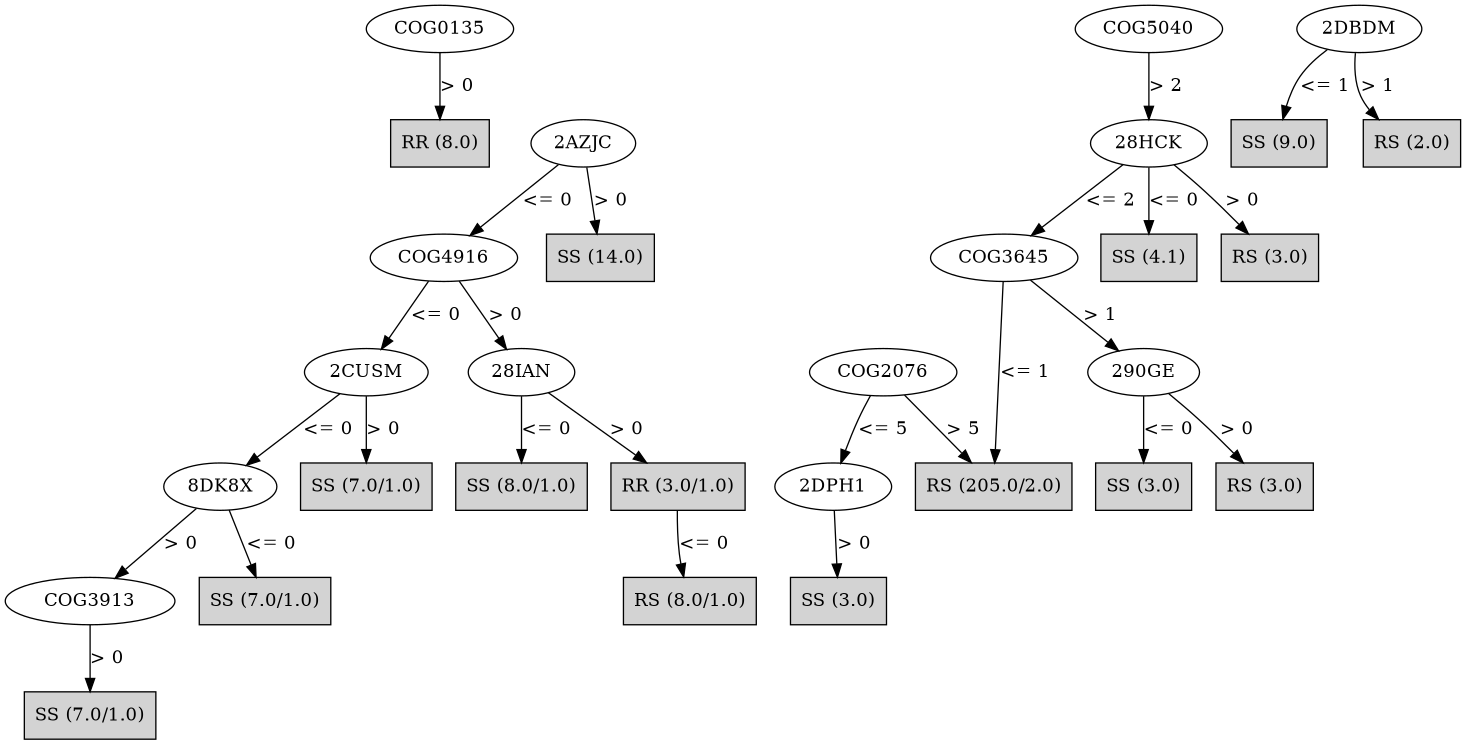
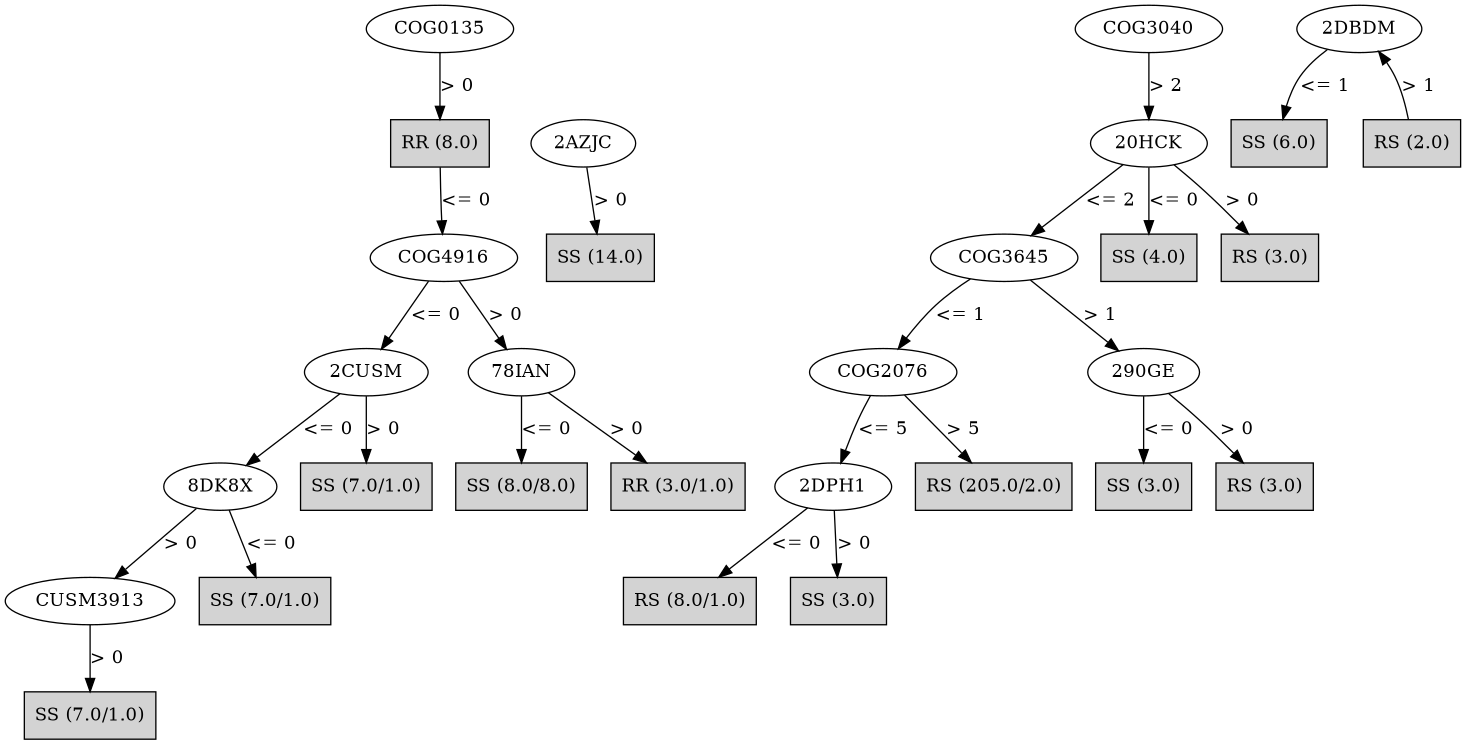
node "COG5040": label "COG5040" -> "COG3040"
edge "2DBDM" -> "RS (2.0)": reversed
node "28HCK": label "28HCK" -> "20HCK"
node "SS (9.0)": label "SS (9.0)" -> "SS (6.0)"
edge "2AZJC" -> "COG4916": now "RR (8.0)" -> "COG4916"
node "SS (4.1)": label "SS (4.1)" -> "SS (4.0)"
edge "COG3645" -> "RS (205.0/2.0)": now "COG3645" -> "COG2076"
node "28IAN": label "28IAN" -> "78IAN"
node "SS (8.0/1.0)": label "SS (8.0/1.0)" -> "SS (8.0/8.0)"
edge "RR (3.0/1.0)" -> "RS (8.0/1.0)": now "2DPH1" -> "RS (8.0/1.0)"
node "COG3913": label "COG3913" -> "CUSM3913"
